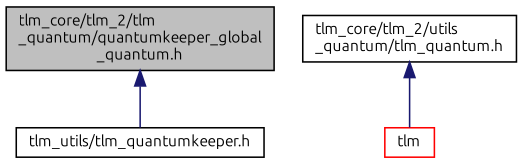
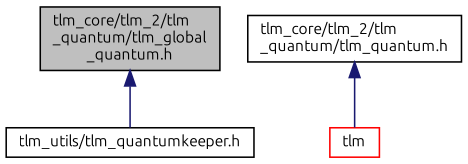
node "tlm_core/tlm_2/tlm _quantum/quantumkeeper_global _quantum.h": label "tlm_core/tlm_2/tlm _quantum/quantumkeeper_global _quantum.h" -> "tlm_core/tlm_2/tlm _quantum/tlm_global _quantum.h"
node "tlm_core/tlm_2/utils _quantum/tlm_quantum.h": label "tlm_core/tlm_2/utils _quantum/tlm_quantum.h" -> "tlm_core/tlm_2/tlm _quantum/tlm_quantum.h"
